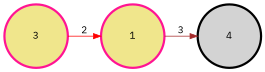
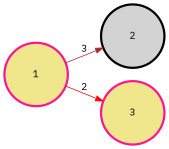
edge "3" -> "1": reversed
node "4": label "4" -> "2"
